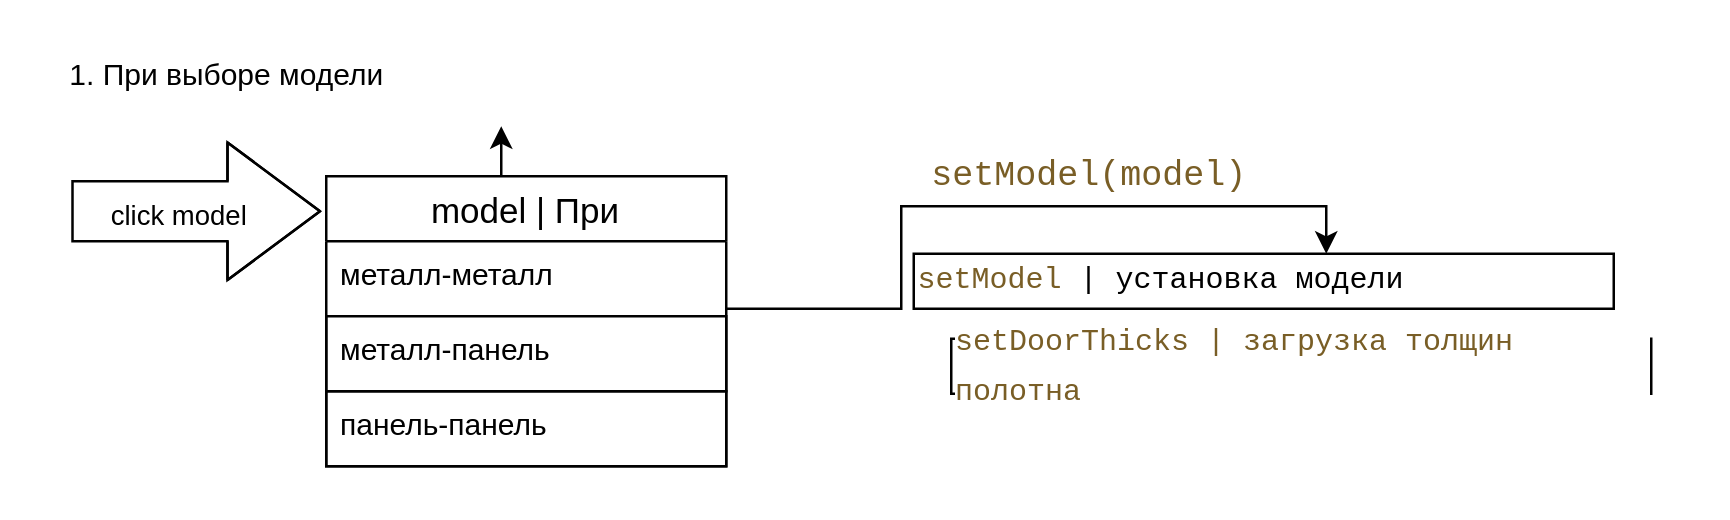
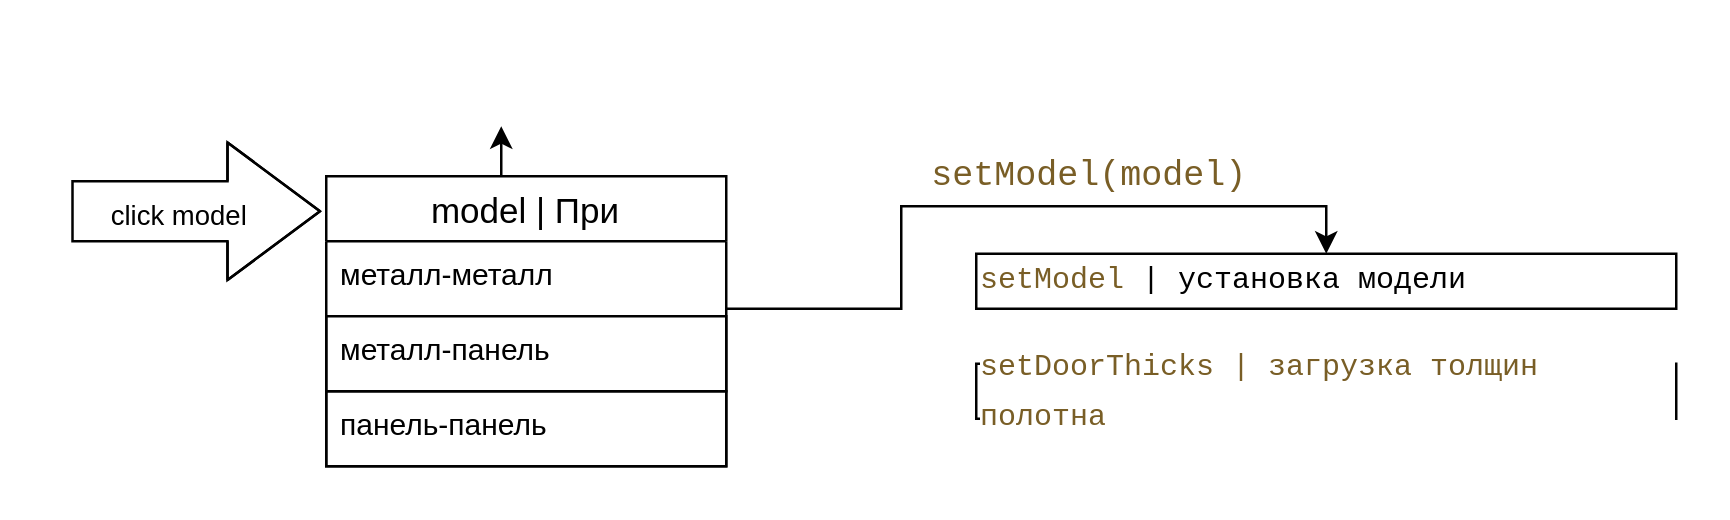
node "1. При выборе модели": removed
node "setModel | установка модели": moved (1264, 281) -> (1326, 281)
node "setDoorThicks | загрузка толщин полотна": moved (1301, 366) -> (1326, 391)
